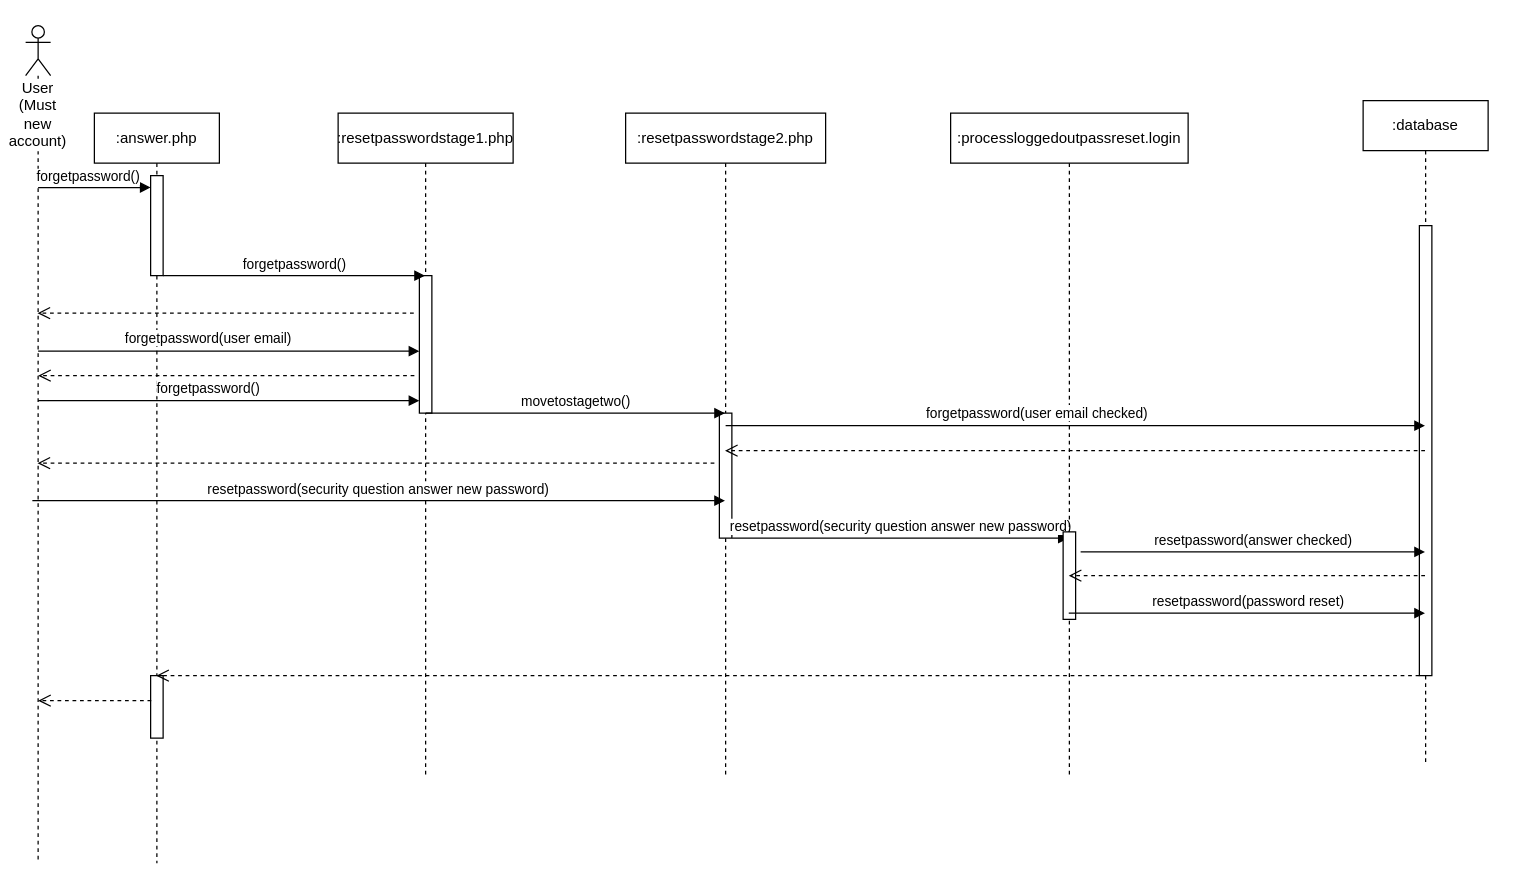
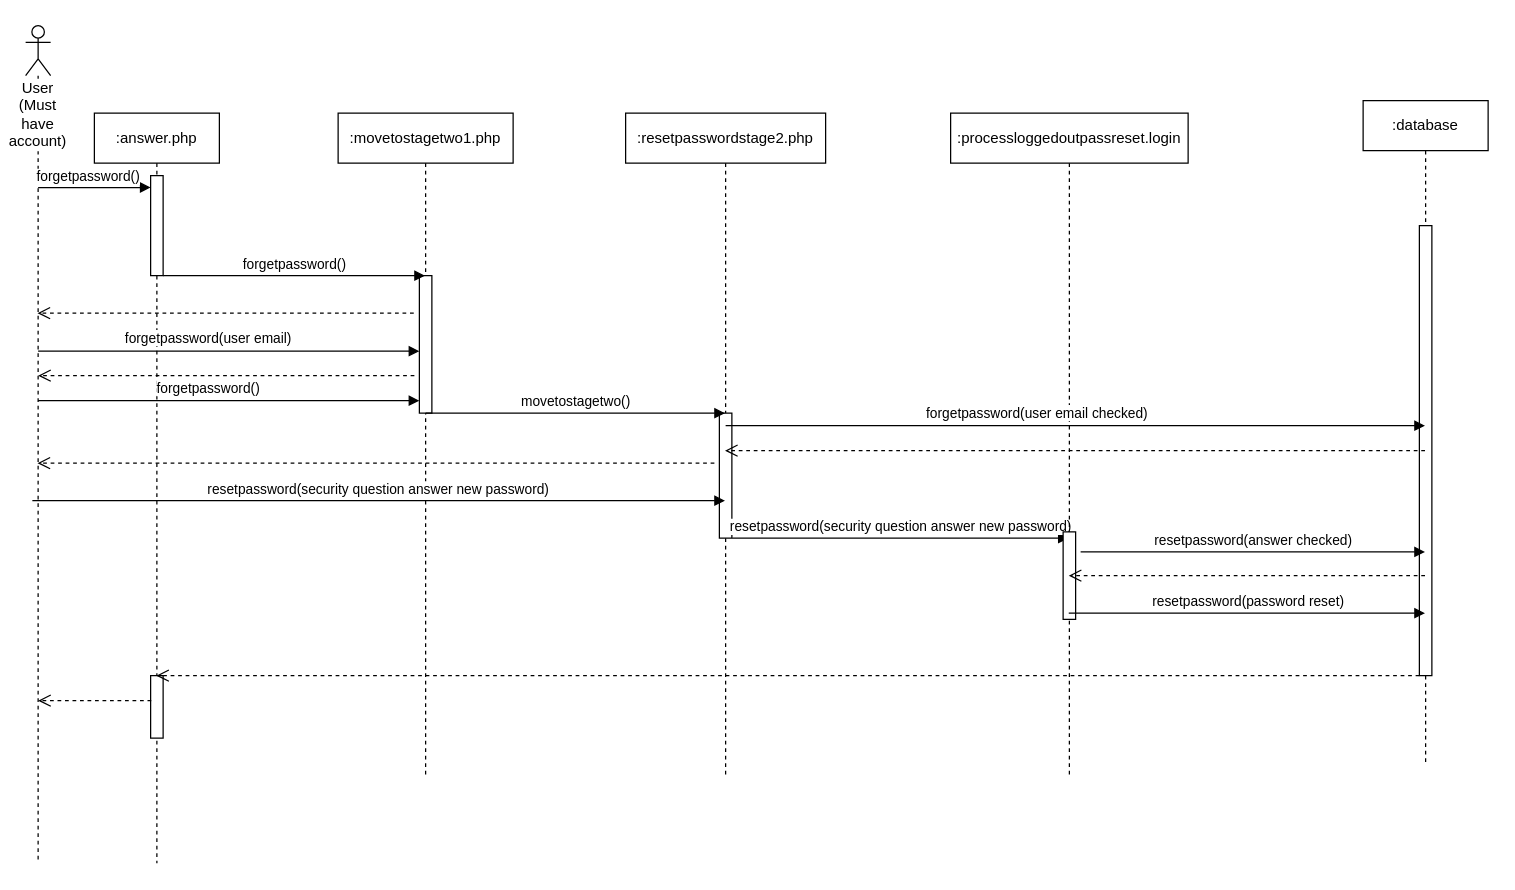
node ":resetpasswordstage1.php": label ":resetpasswordstage1.php" -> ":movetostagetwo1.php"
node "User (Must new account)": label "User (Must new account)" -> "User (Must have account)"
